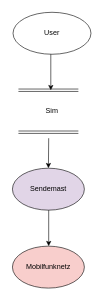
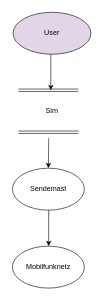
node "User": fillcolor #ffffff -> #e1d5e7
node "Sendemast": fillcolor #e1d5e7 -> #ffffff
node "Mobilfunknetz": fillcolor #f8cecc -> #ffffff
